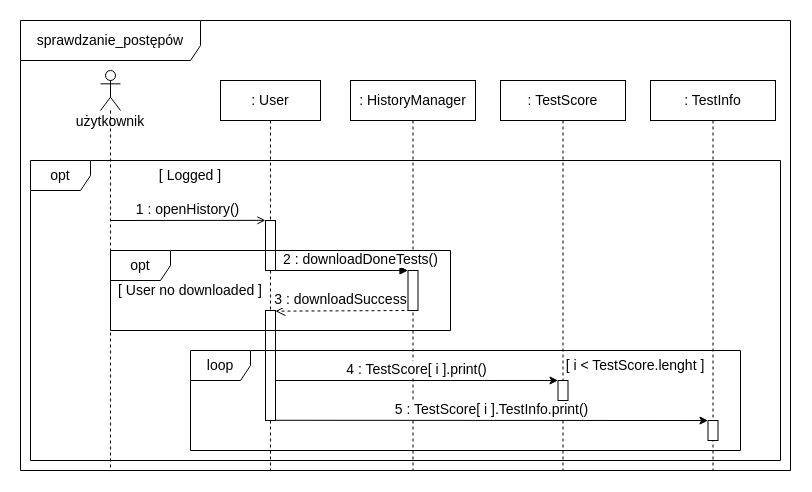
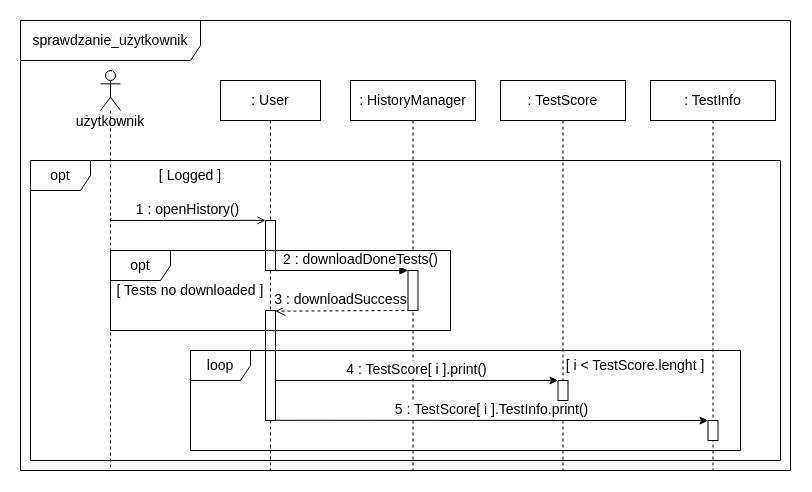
node "sprawdzanie_postępów": label "sprawdzanie_postępów" -> "sprawdzanie_użytkownik"
node "[ User no downloaded ]": label "[ User no downloaded ]" -> "[ Tests no downloaded ]"
